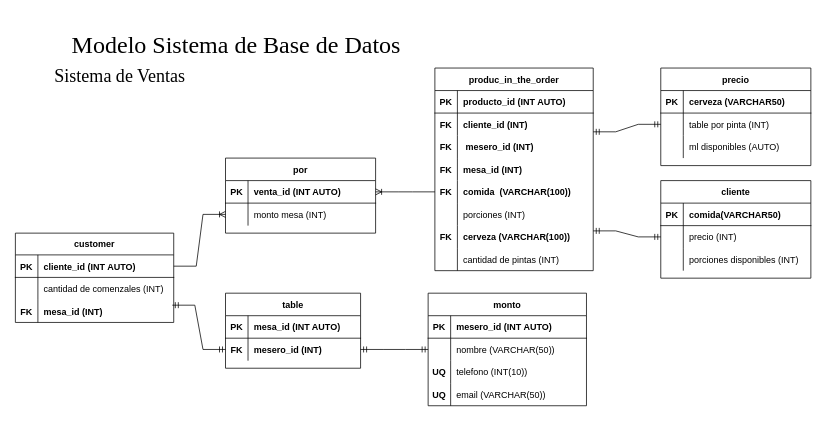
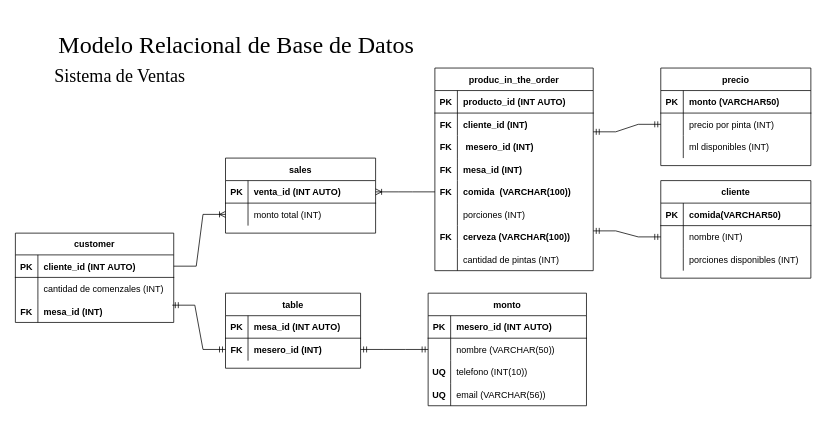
node "Modelo Sistema de Base de Datos": label "Modelo Sistema de Base de Datos" -> "Modelo Relacional de Base de Datos"
node "cerveza (VARCHAR50)": label "cerveza (VARCHAR50)" -> "monto (VARCHAR50)"
node "table por pinta (INT)": label "table por pinta (INT)" -> "precio por pinta (INT)"
node "ml disponibles (AUTO)": label "ml disponibles (AUTO)" -> "ml disponibles (INT)"
node "por": label "por" -> "sales"
node "monto mesa (INT)": label "monto mesa (INT)" -> "monto total (INT)"
node "precio (INT)": label "precio (INT)" -> "nombre (INT)"
node "email (VARCHAR(50))": label "email (VARCHAR(50))" -> "email (VARCHAR(56))"
